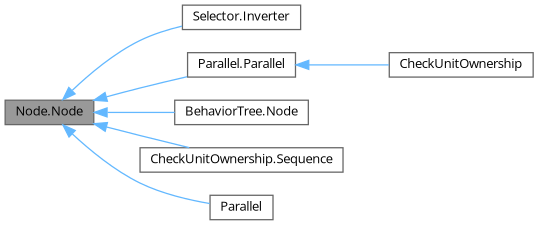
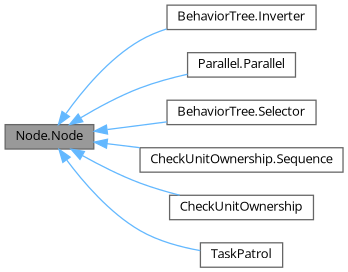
node "Selector.Inverter": label "Selector.Inverter" -> "BehaviorTree.Inverter"
edge "CheckUnitOwnership" -> "Parallel.Parallel": now "CheckUnitOwnership" -> "Node.Node"
node "BehaviorTree.Node": label "BehaviorTree.Node" -> "BehaviorTree.Selector"
node "Parallel": label "Parallel" -> "TaskPatrol"
